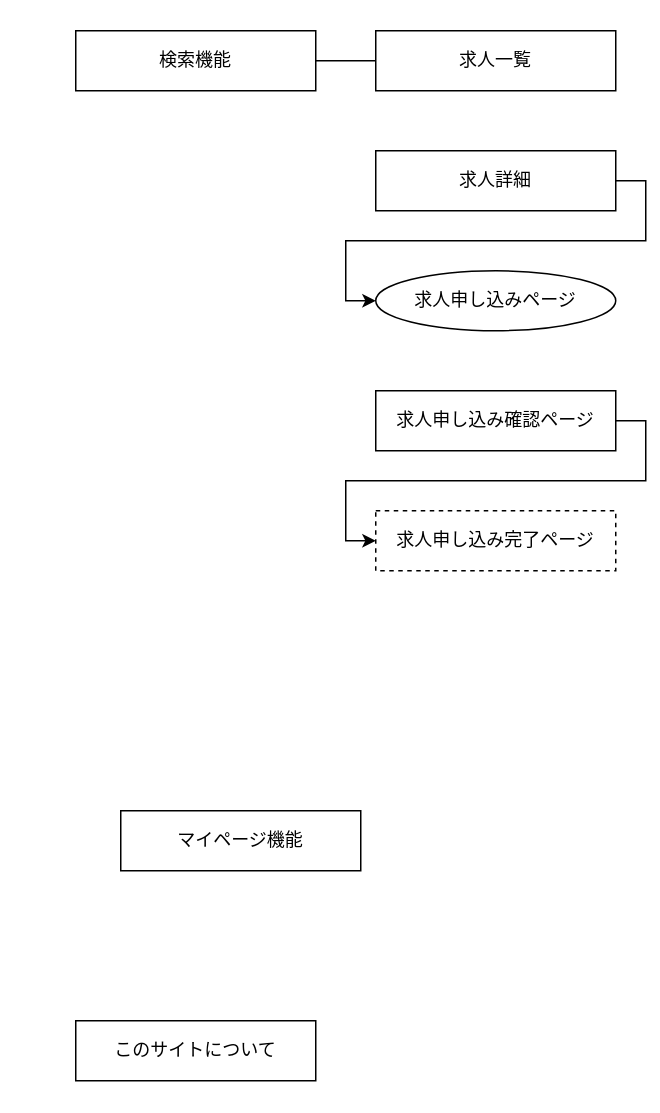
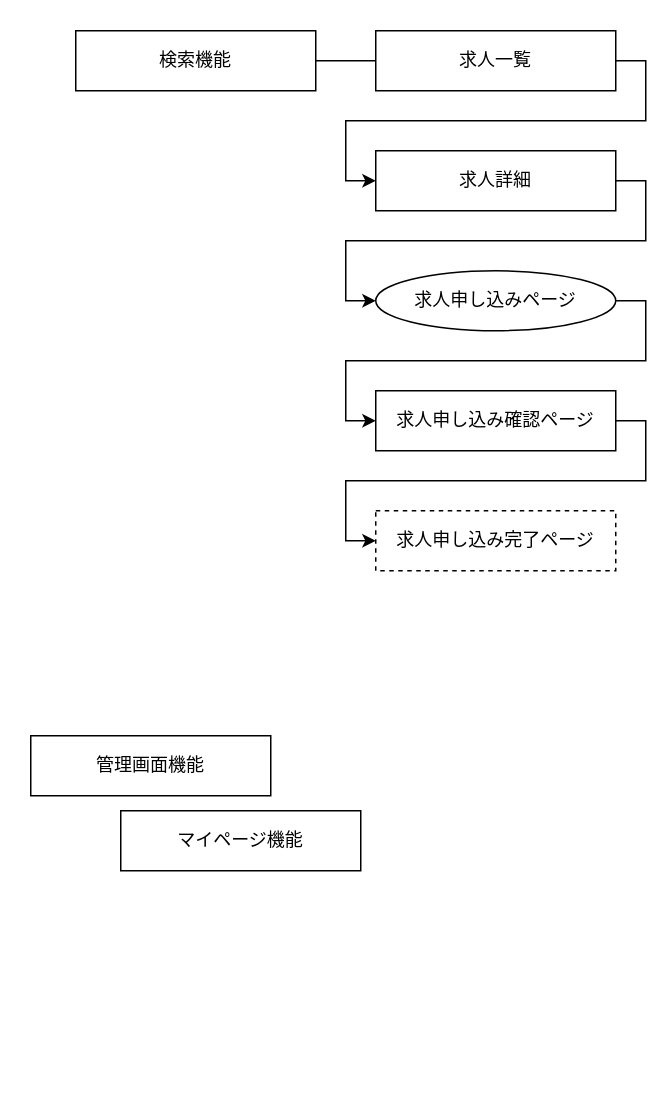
edge "求人一覧" -> "求人詳細": added
edge "求人申し込みページ" -> "求人申し込み確認ページ": added
node "管理画面機能": added
node "このサイトについて": removed
